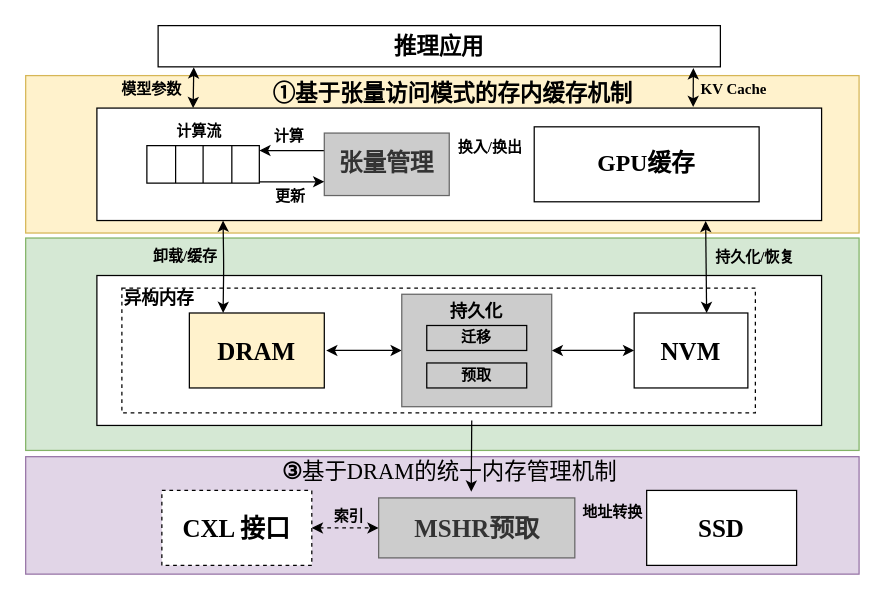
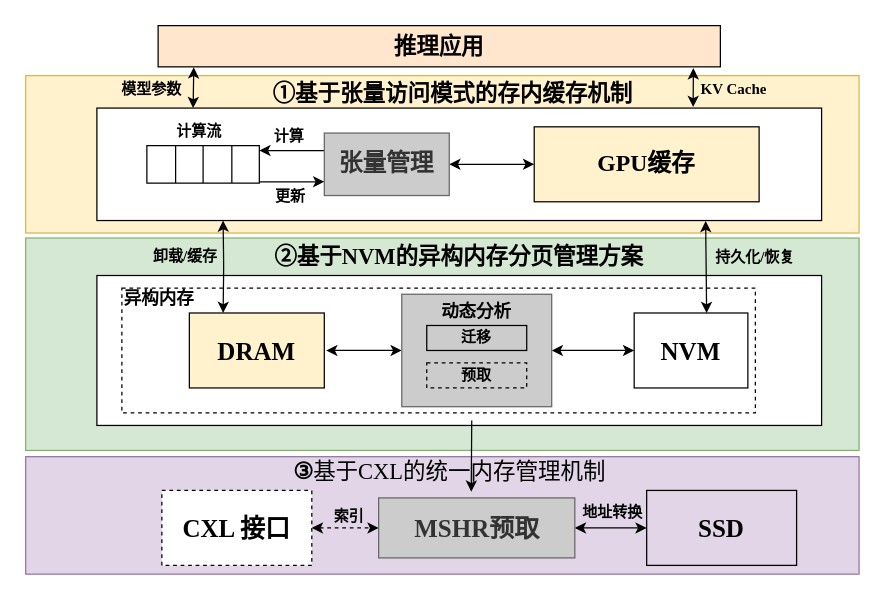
node "推理应用": fillcolor #ffffff -> #ffe6cc
node "换入/换出": removed
edge "张量管理" -- "GPU缓存": added
node "GPU缓存": fillcolor #ffffff -> #fff2cc
node "②基于NVM的异构内存分页管理方案": added
node "持久化": label "持久化" -> "动态分析"
node "预取": style solid -> dashed
node "③基于DRAM的统一内存管理机制": label "③基于DRAM的统一内存管理机制" -> "③基于CXL的统一内存管理机制"
edge "MSHR预取" -- "SSD": added
node "SSD": fillcolor #ffffff -> #e1d5e7
